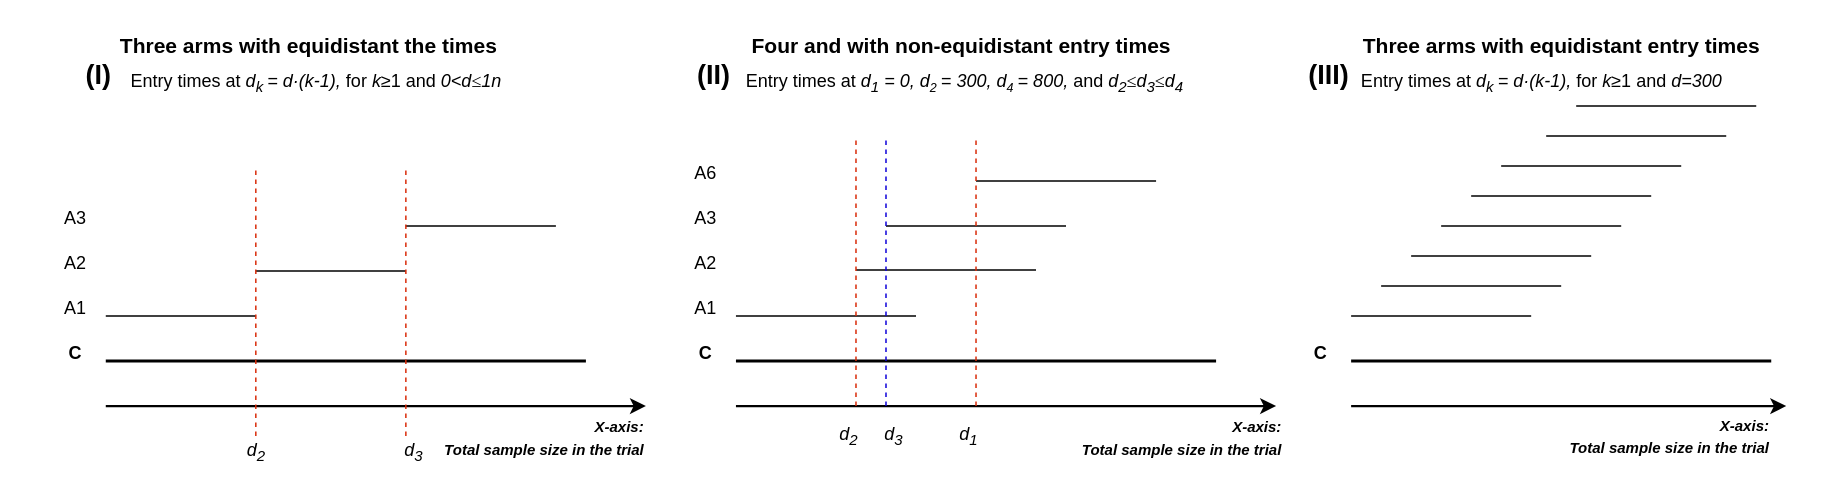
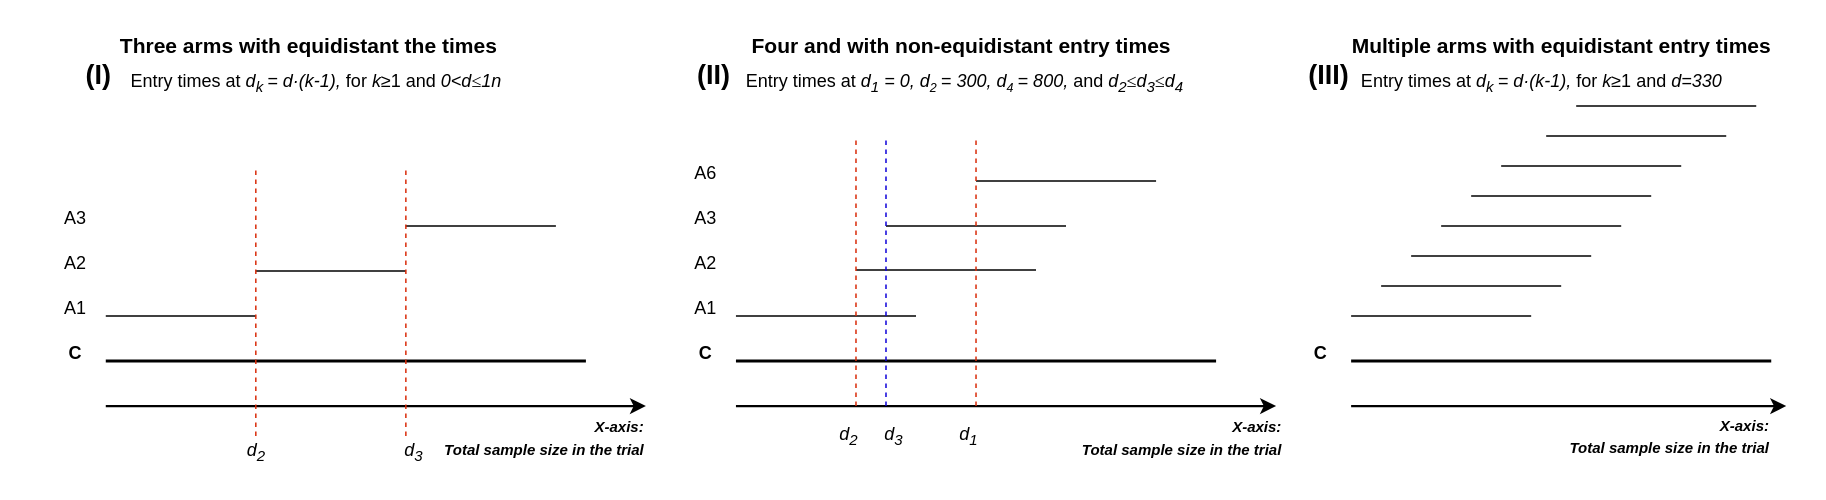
node "Three arms with equidistant entry times": label "Three arms with equidistant entry times" -> "Multiple arms with equidistant entry times"
node "Entry times at dk = d·(k-1), for k≥1 and d=300": label "Entry times at dk = d·(k-1), for k≥1 and d=300" -> "Entry times at dk = d·(k-1), for k≥1 and d=330"
